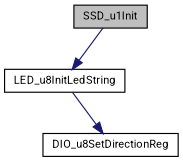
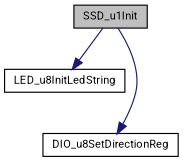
edge "LED_u8InitLedString" -> "DIO_u8SetDirectionReg": now "SSD_u1Init" -> "DIO_u8SetDirectionReg"
